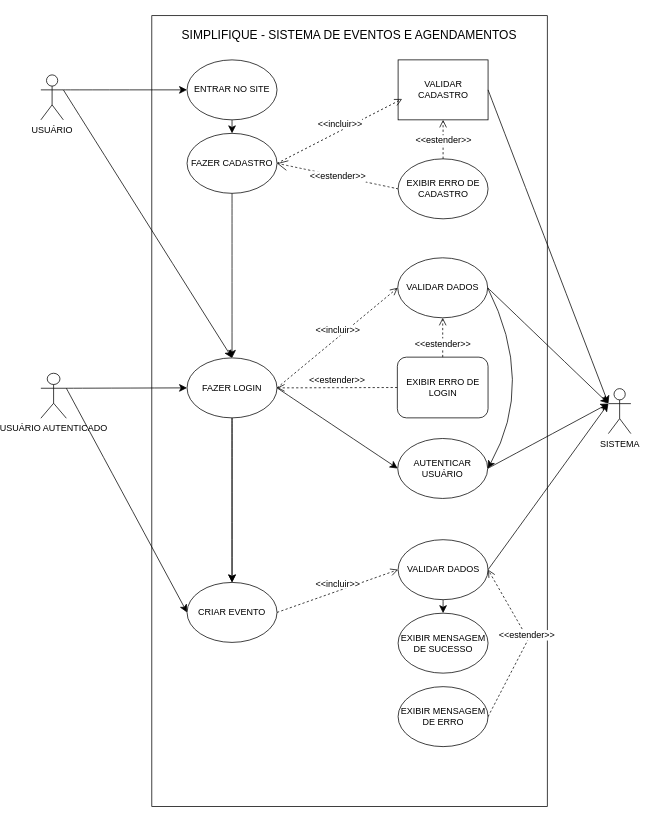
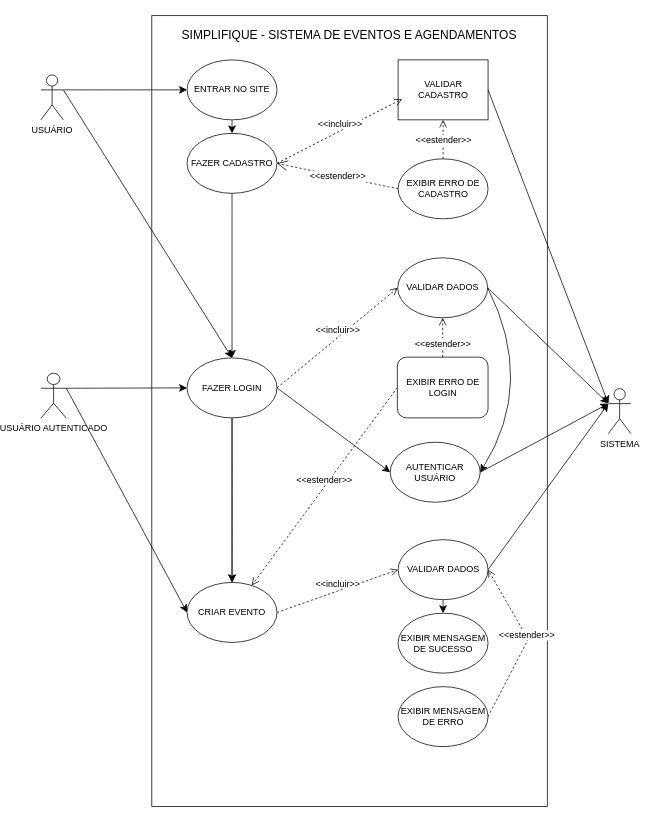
edge "EXIBIR ERRO DE LOGIN" -> "FAZER LOGIN": now "EXIBIR ERRO DE LOGIN" -> "CRIAR EVENTO"
node "AUTENTICAR USUÁRIO": moved (443, 468) -> (435, 472)
